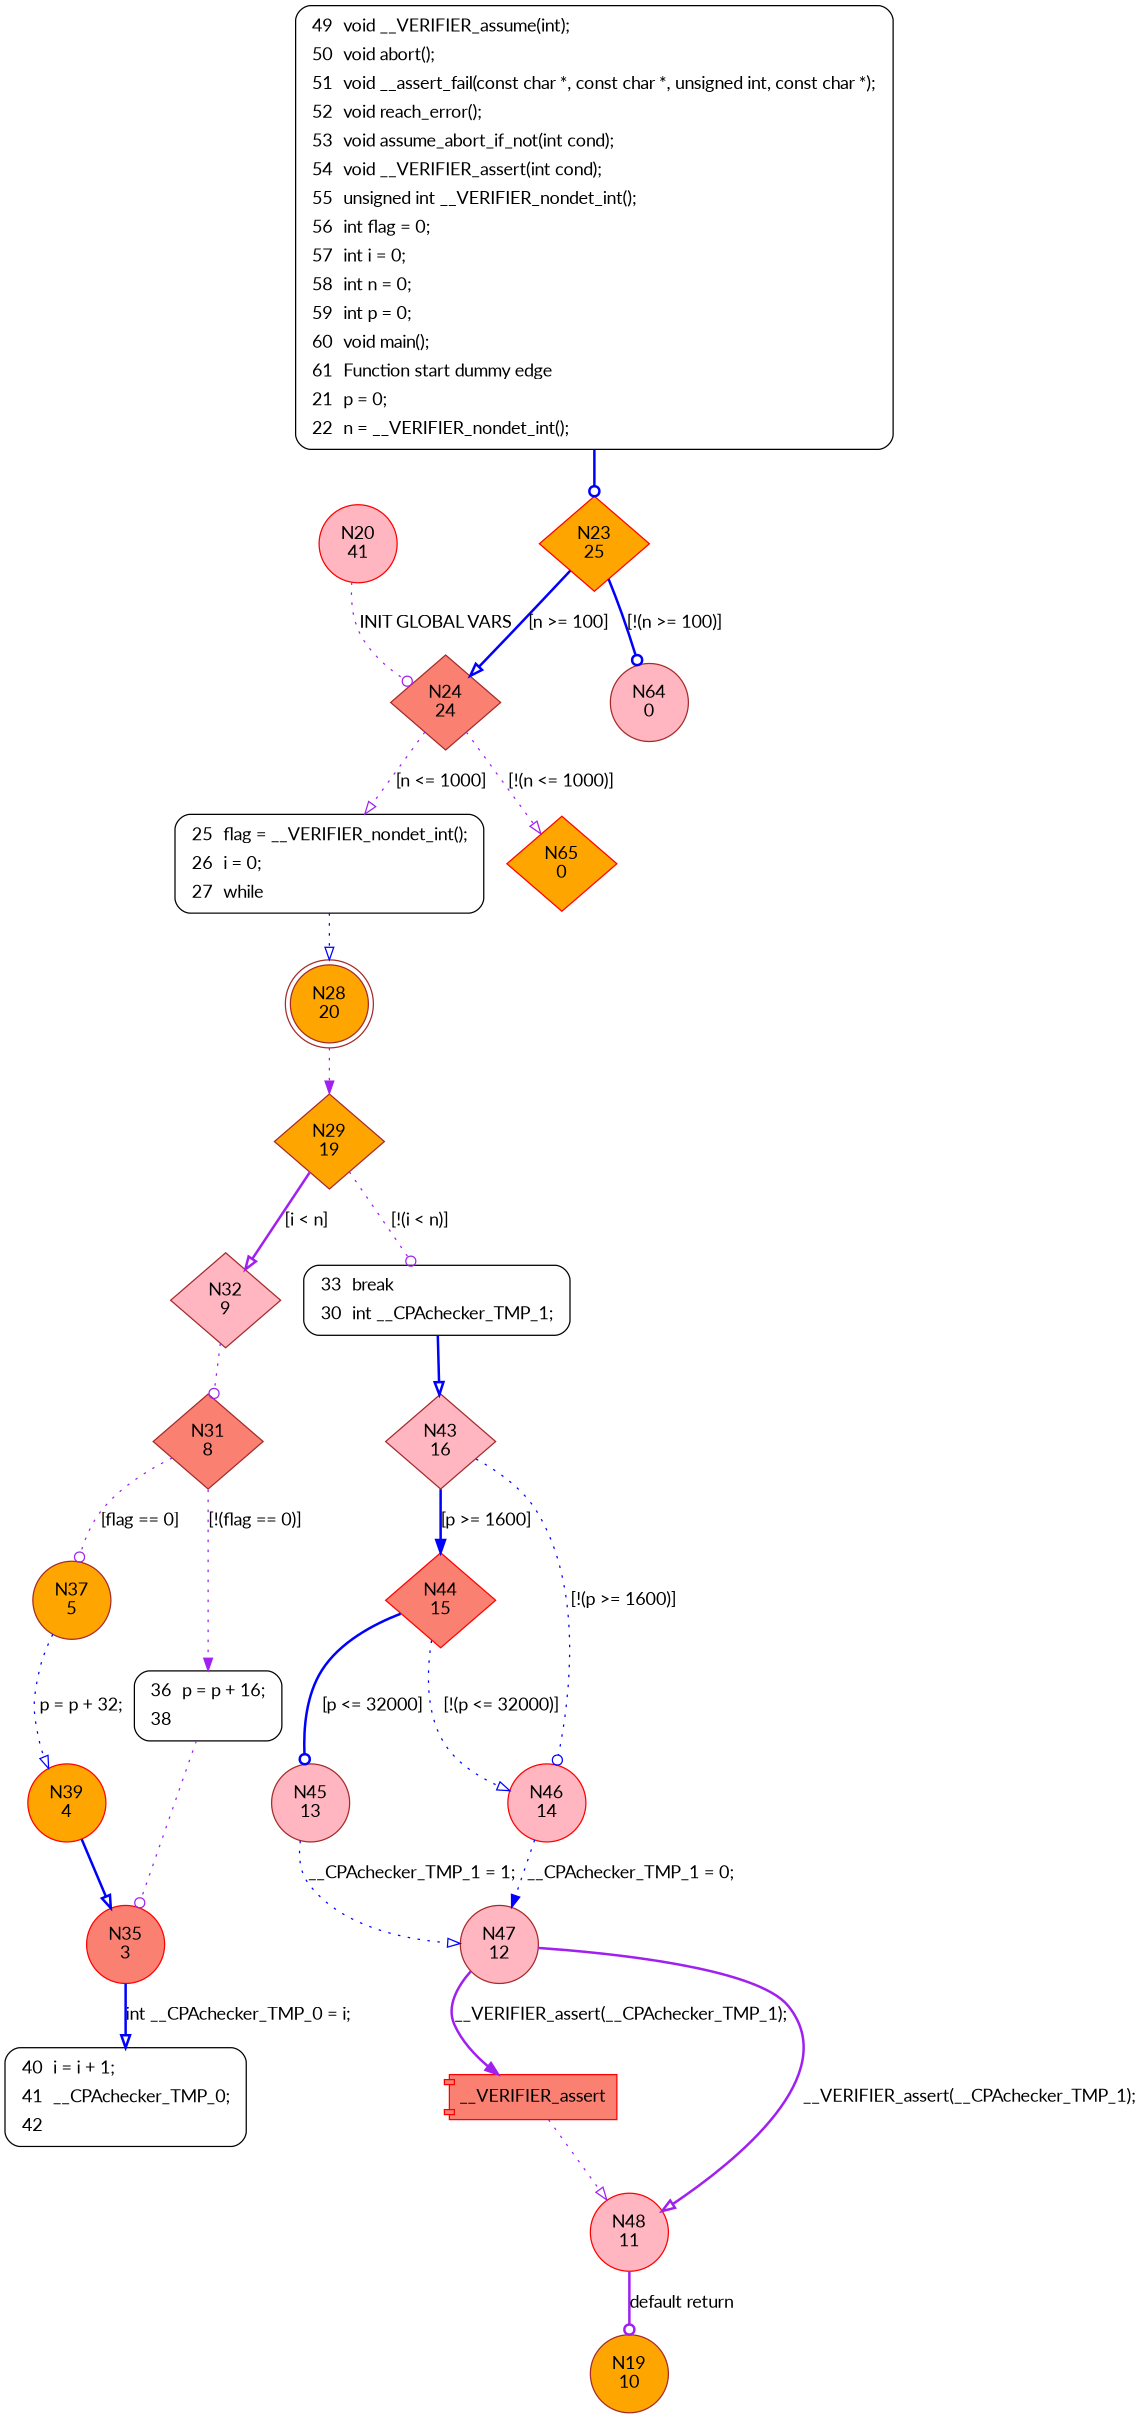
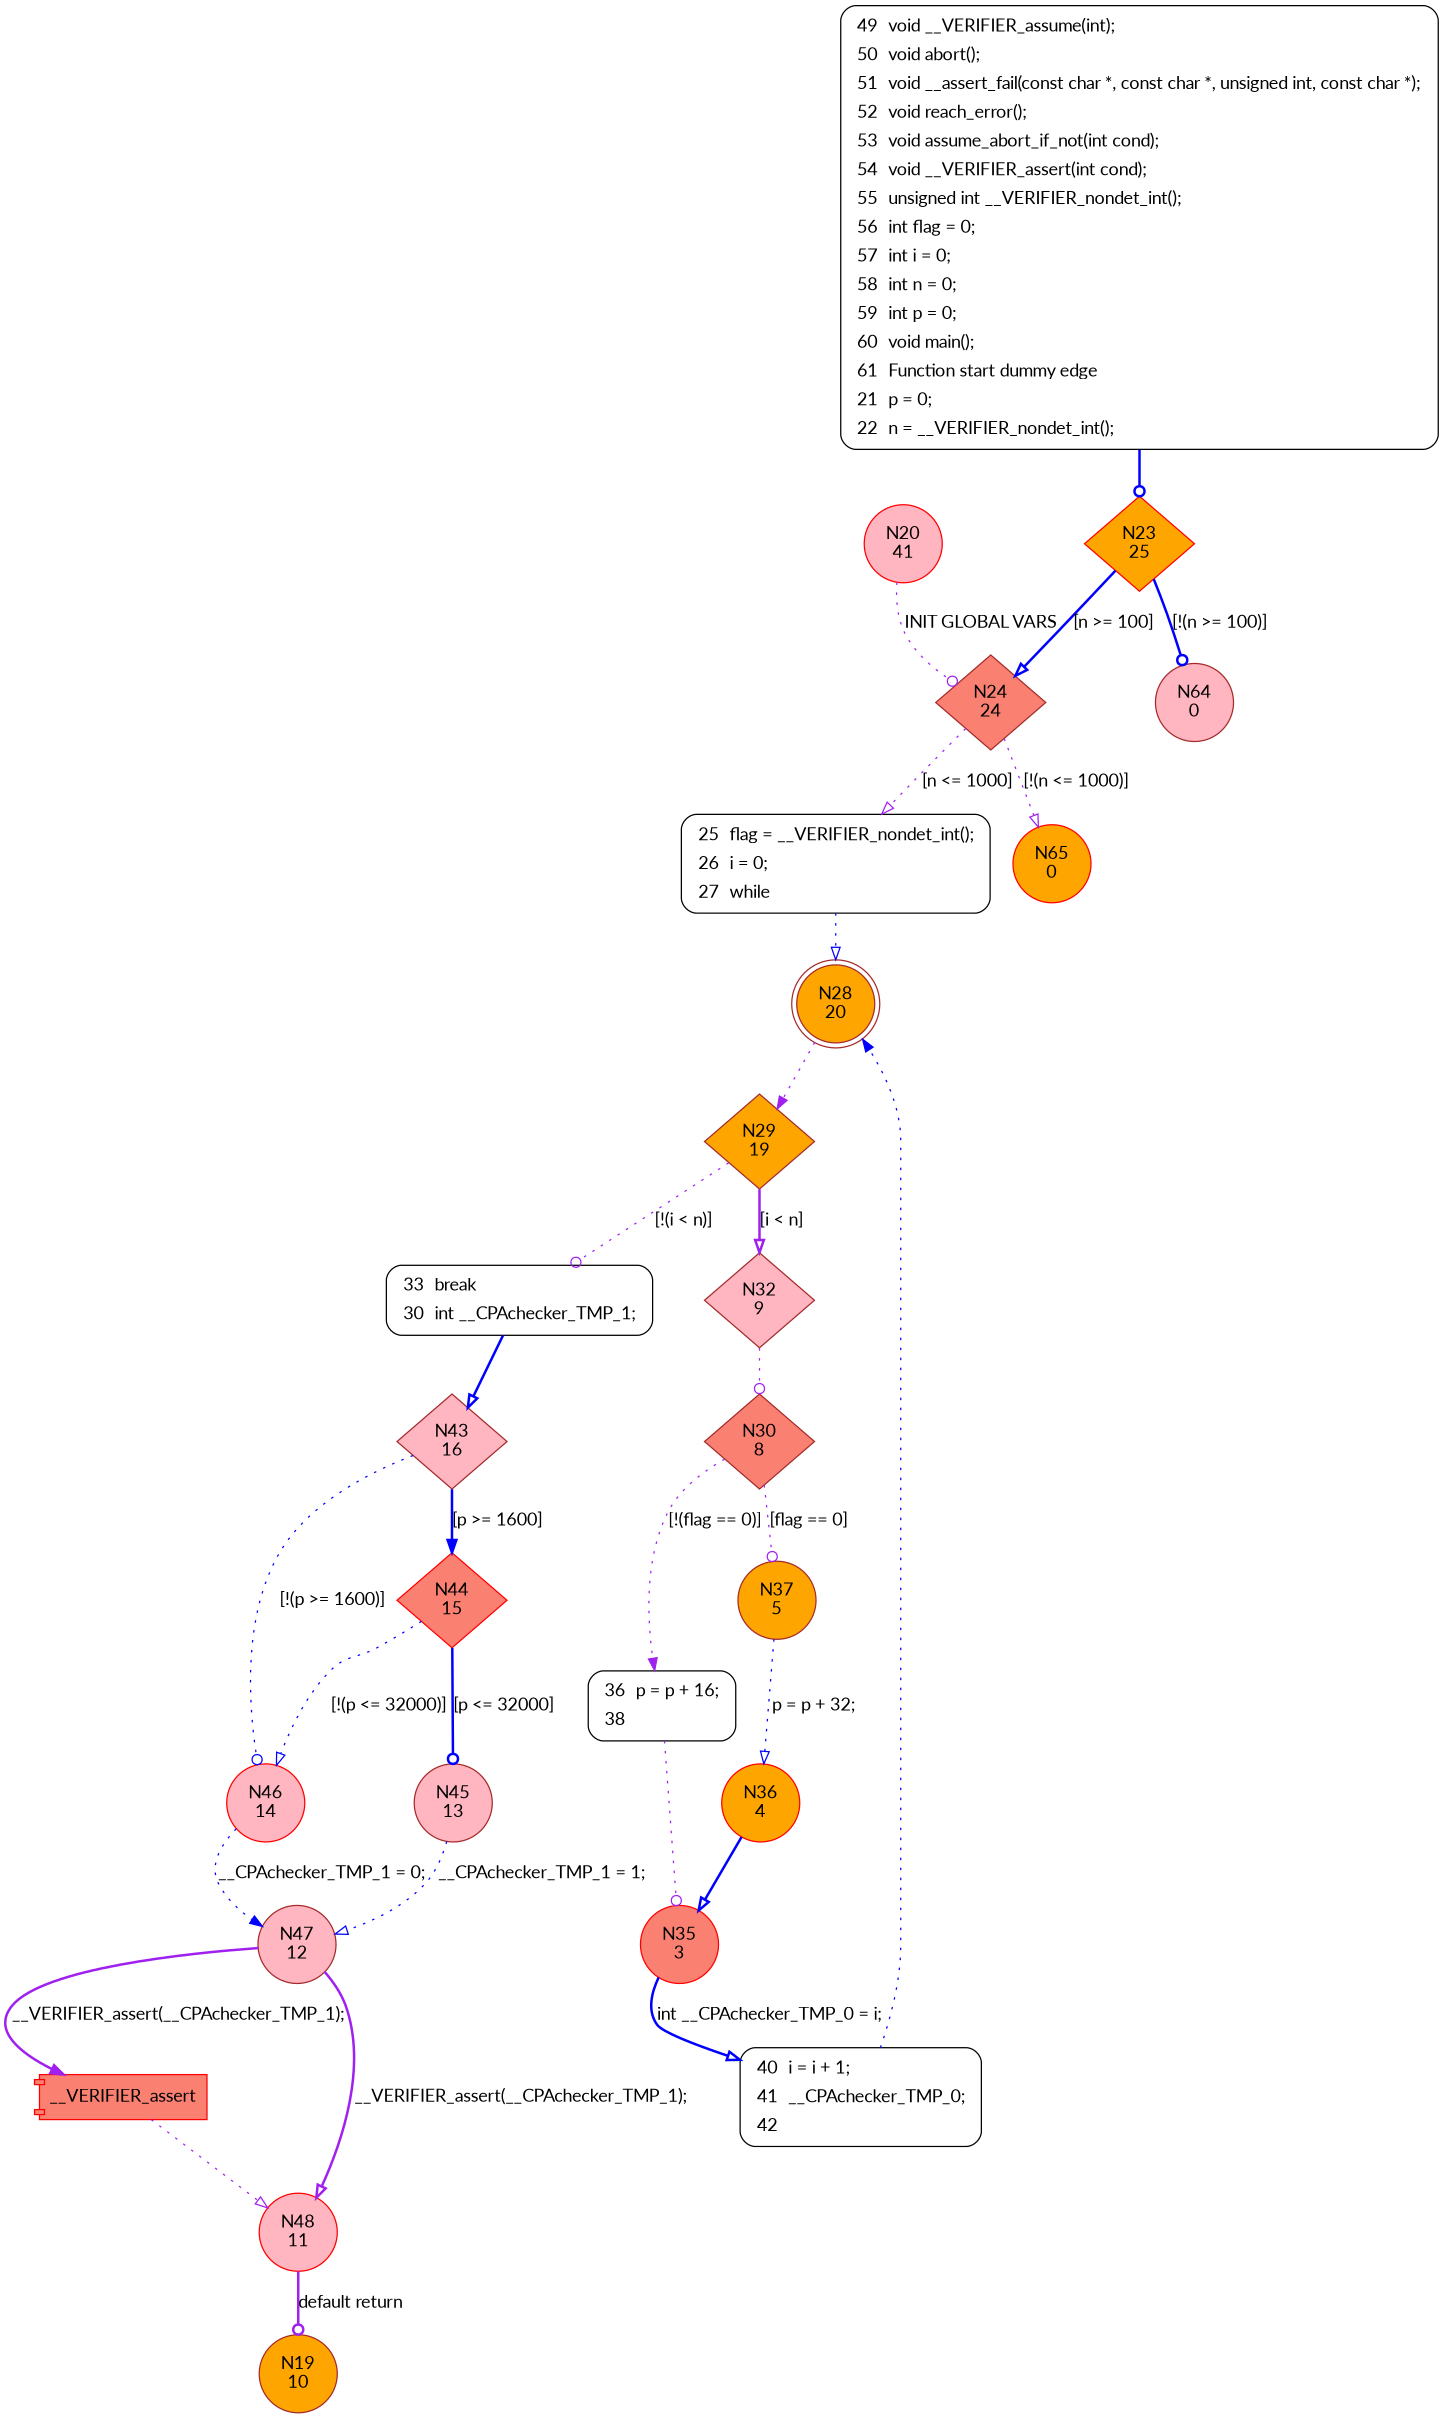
node "N65 0": shape diamond -> circle
node "N31 8": label "N31 8" -> "N30 8"
edge "40" -> "N28 20": added
node "N39 4": label "N39 4" -> "N36 4"
